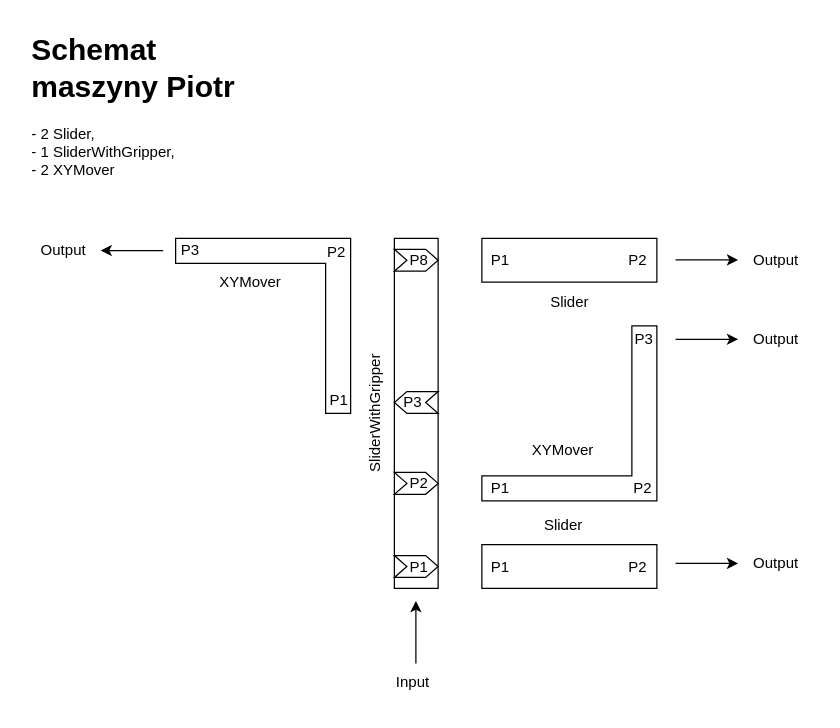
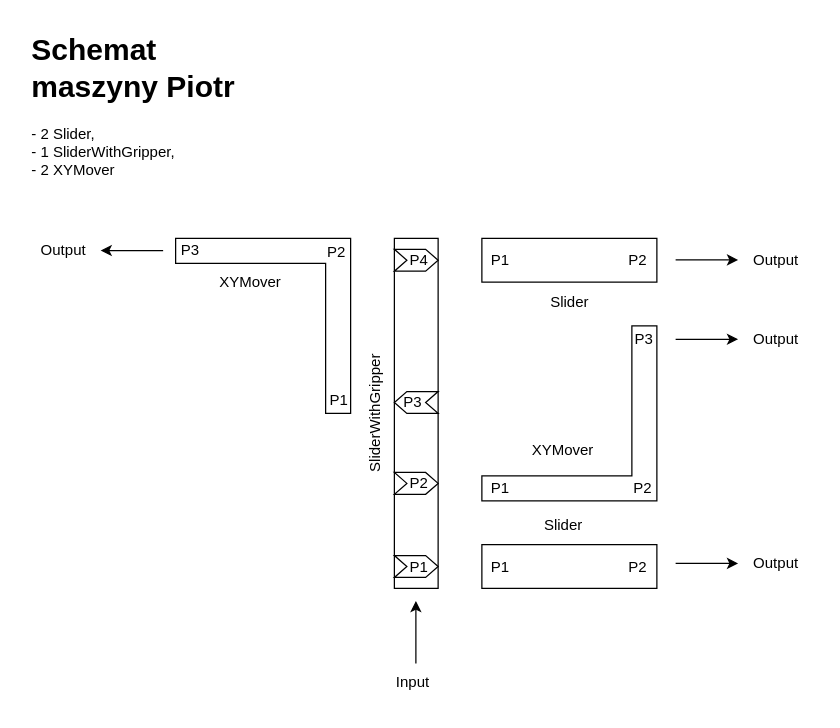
node "P8": label "P8" -> "P4"
